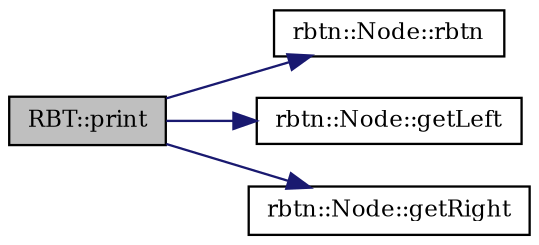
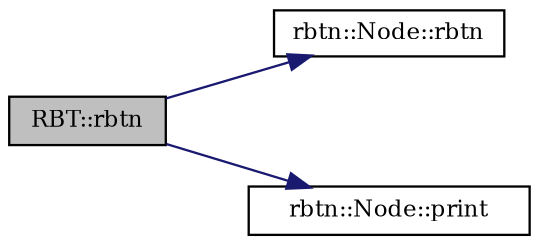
node "RBT::print": label "RBT::print" -> "RBT::rbtn"
node "rbtn::Node::getLeft": removed
node "rbtn::Node::getRight": label "rbtn::Node::getRight" -> "rbtn::Node::print"
